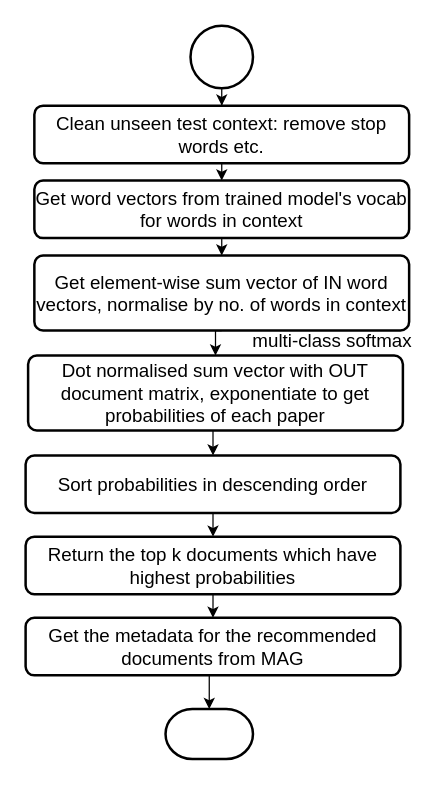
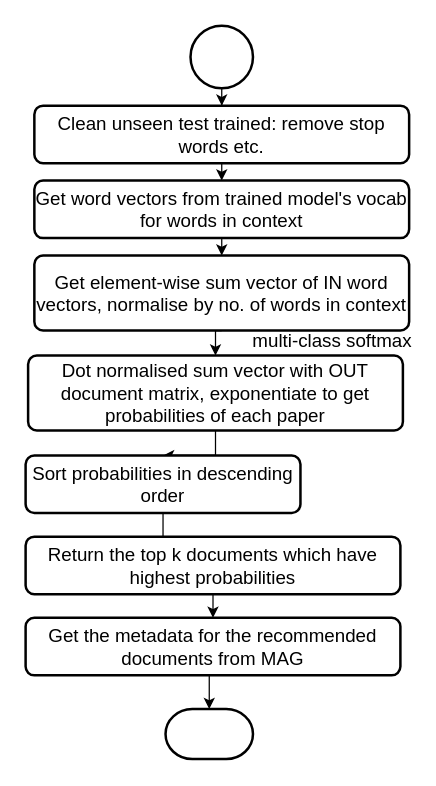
node "Clean unseen test context: remove stop words etc.": label "Clean unseen test context: remove stop words etc." -> "Clean unseen test trained: remove stop words etc."
node "Sort probabilities in descending order": size 375x58 -> 275x58
